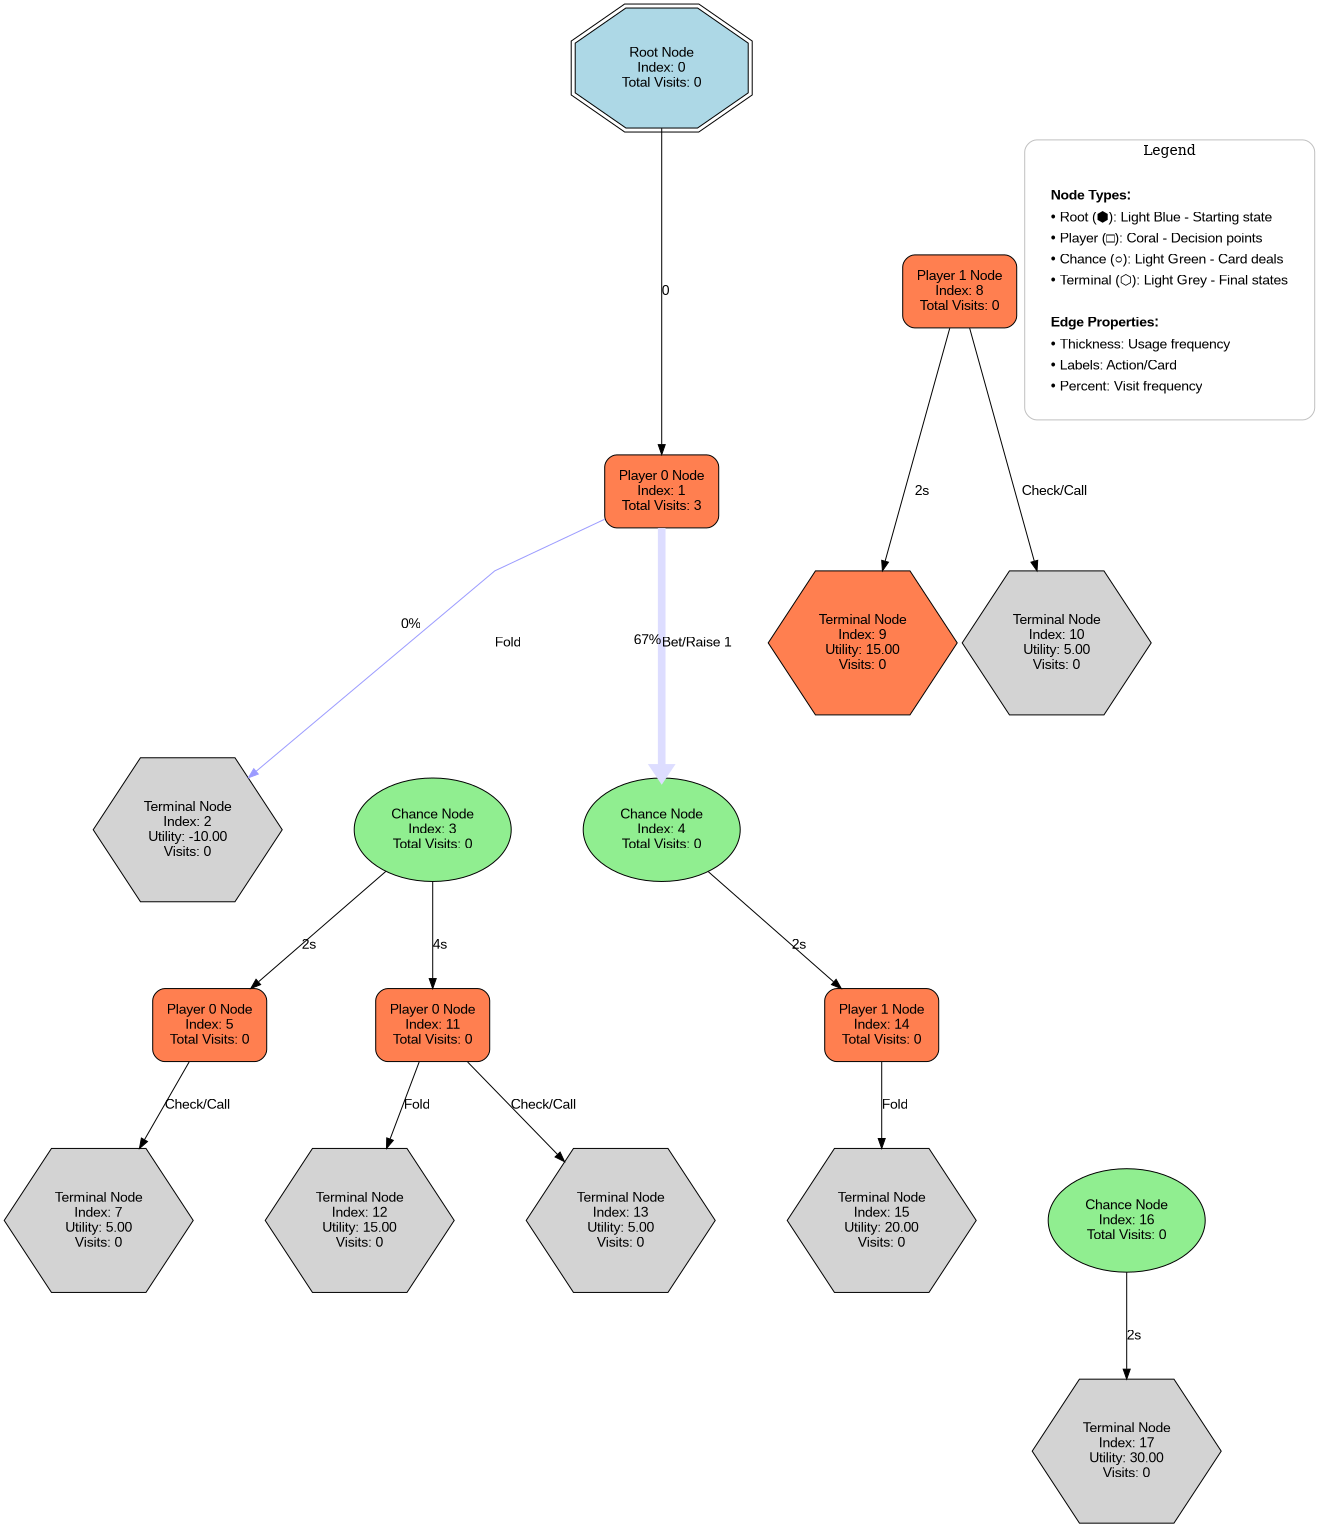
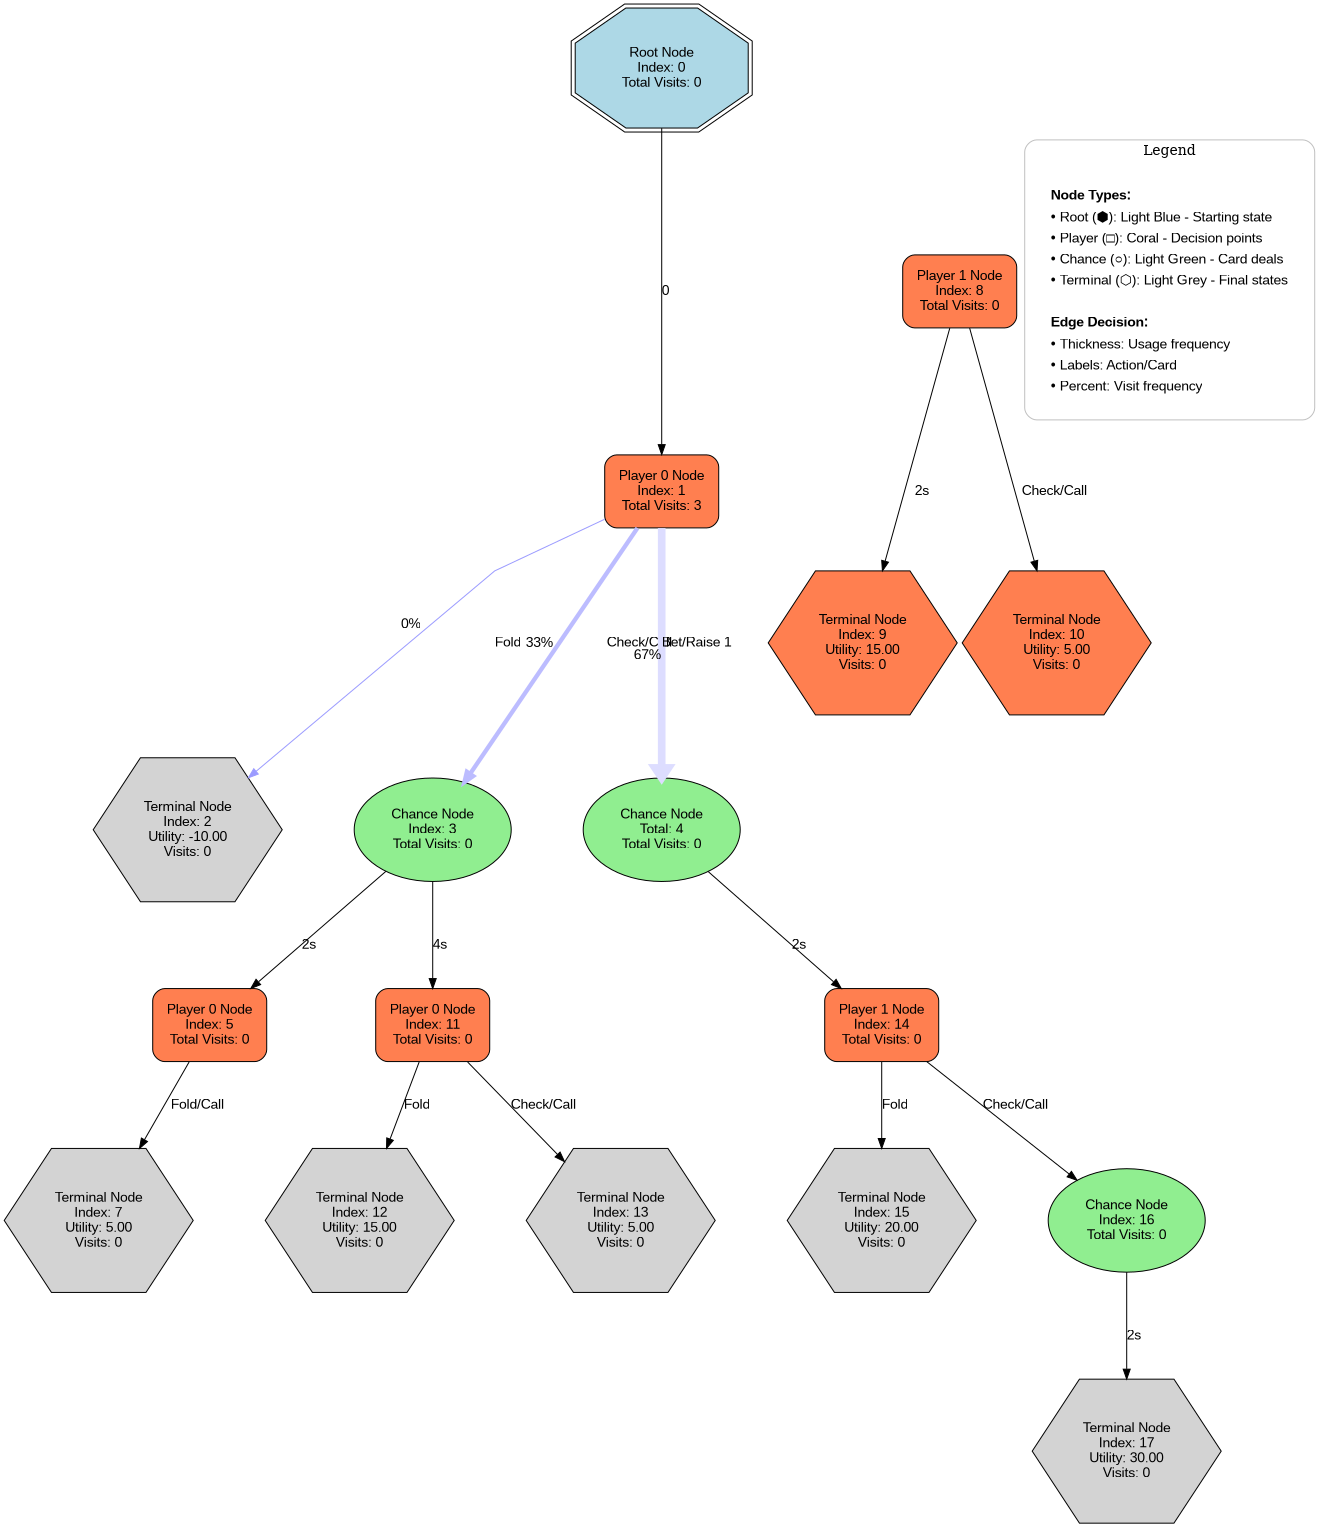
node "Node Types:": text "Edge Properties:" -> "Edge Decision:"
node "Terminal Node Index: 10 Utility: 5.00 Visits: 0": fillcolor lightgrey -> coral
edge "Player 0 Node Index: 1 Total Visits: 3" -> "Chance Node Index: 3 Total Visits: 0": added, label "Check/Call 33%"
node "Chance Node Index: 4 Total Visits: 0": label "Chance Node Index: 4 Total Visits: 0" -> "Chance Node Total: 4 Total Visits: 0"
edge "Player 0 Node Index: 5 Total Visits: 0" -> "Terminal Node Index: 7 Utility: 5.00 Visits: 0": label "Check/Call" -> "Fold/Call"
edge "Player 1 Node Index: 14 Total Visits: 0" -> "Chance Node Index: 16 Total Visits: 0": added, label "Check/Call"
